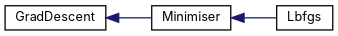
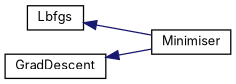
edge "Lbfgs" -> "Minimiser": reversed
